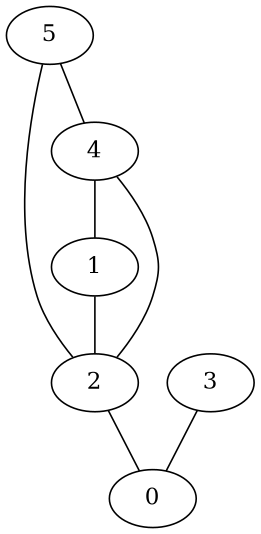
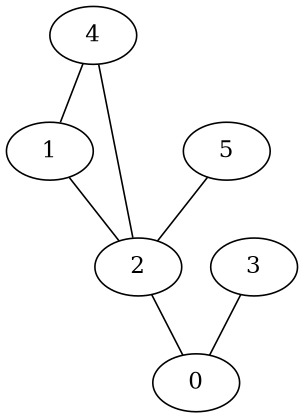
edge "5" -- "4": removed
